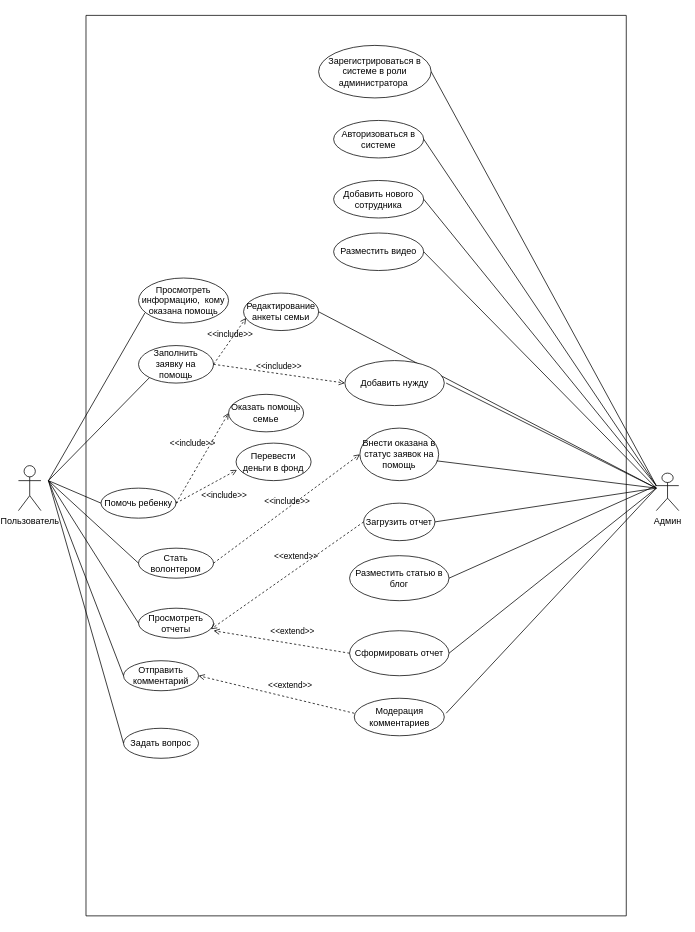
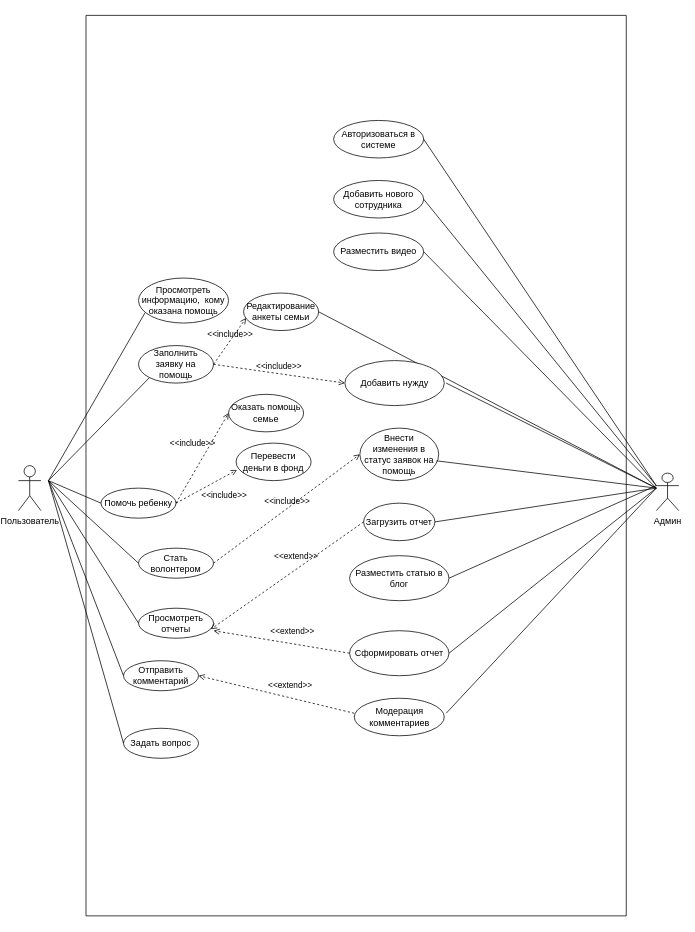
node "Зарегистрироваться в системе в роли администратора": removed
edge "Зарегистрироваться в системе в роли администратора" -- "Админ": removed
node "Внести оказана в статус заявок на помощь": label "Внести оказана в статус заявок на помощь" -> "Внести изменения в статус заявок на помощь"
